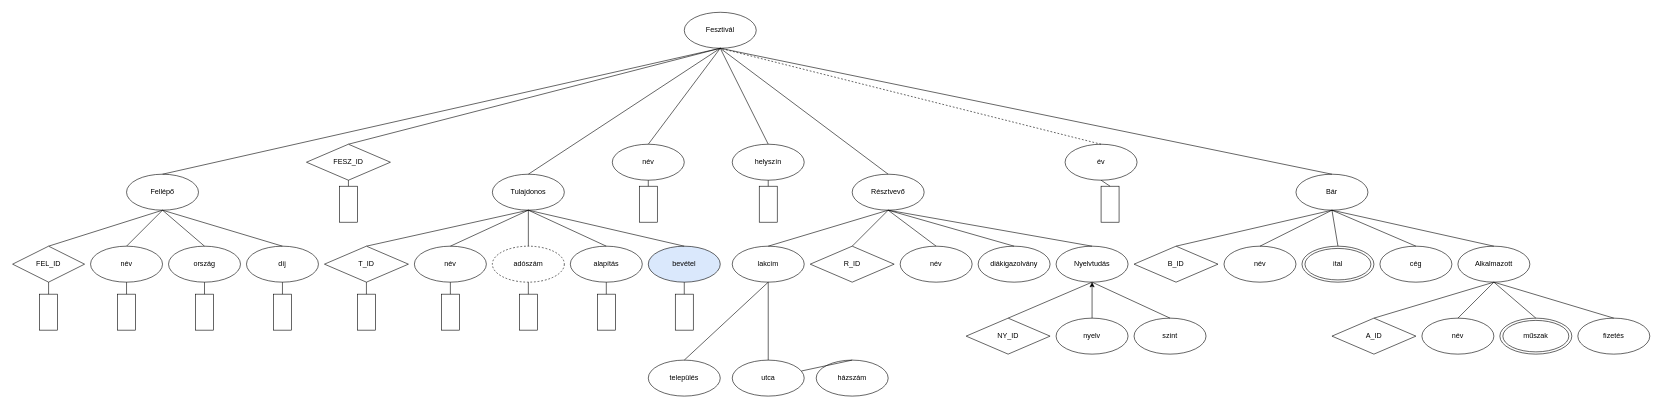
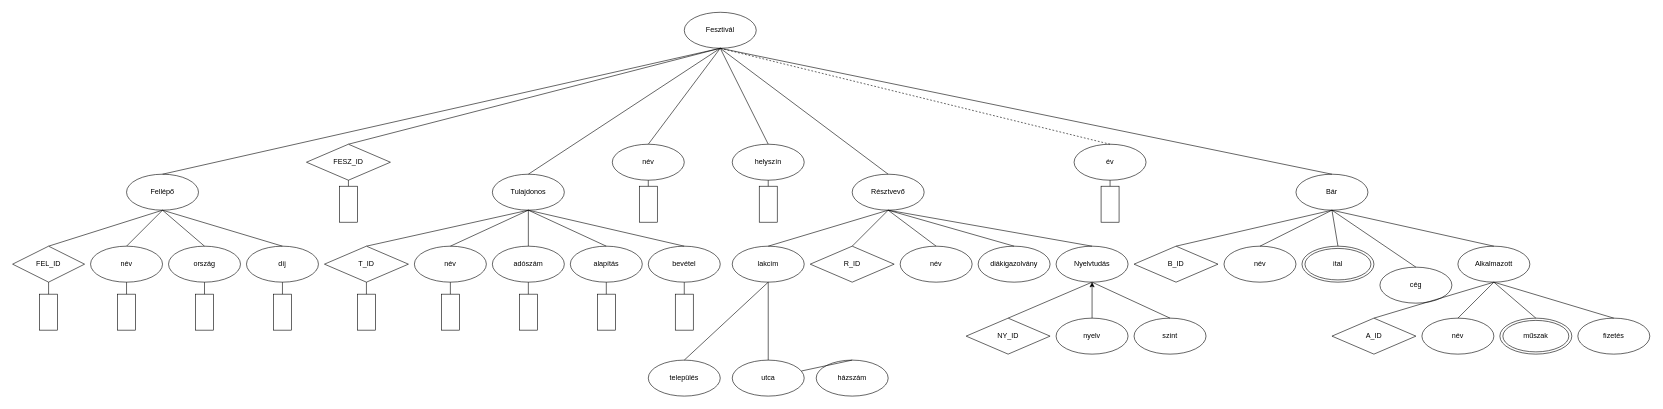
node "év": moved (1101, 162) -> (1110, 162)
node "adószám": style dashed -> solid
node "bevétel": fillcolor #dae8fc -> #ffffff
node "cég": moved (1416, 264) -> (1416, 285)
